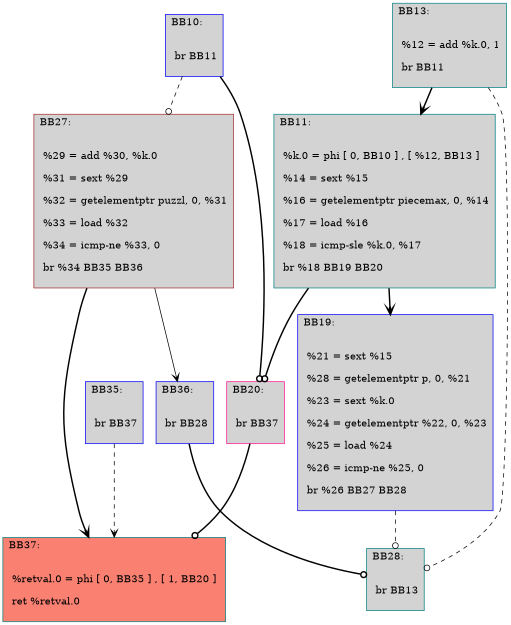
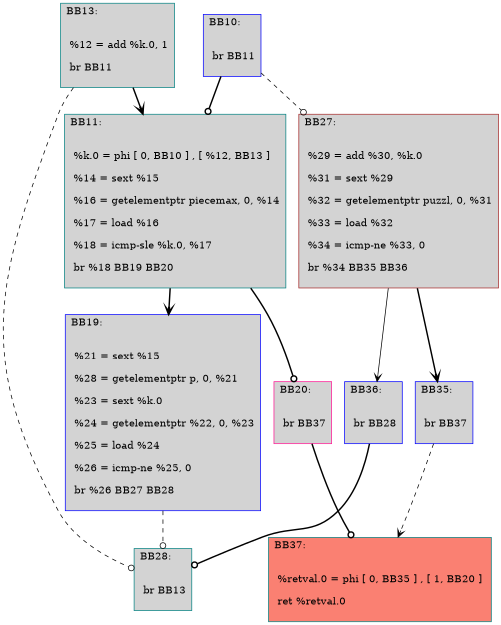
edge "BB10:" -> "BB20:": now "BB10:" -> "BB11:"
edge "BB27:" -> "BB37:": now "BB27:" -> "BB35:"
